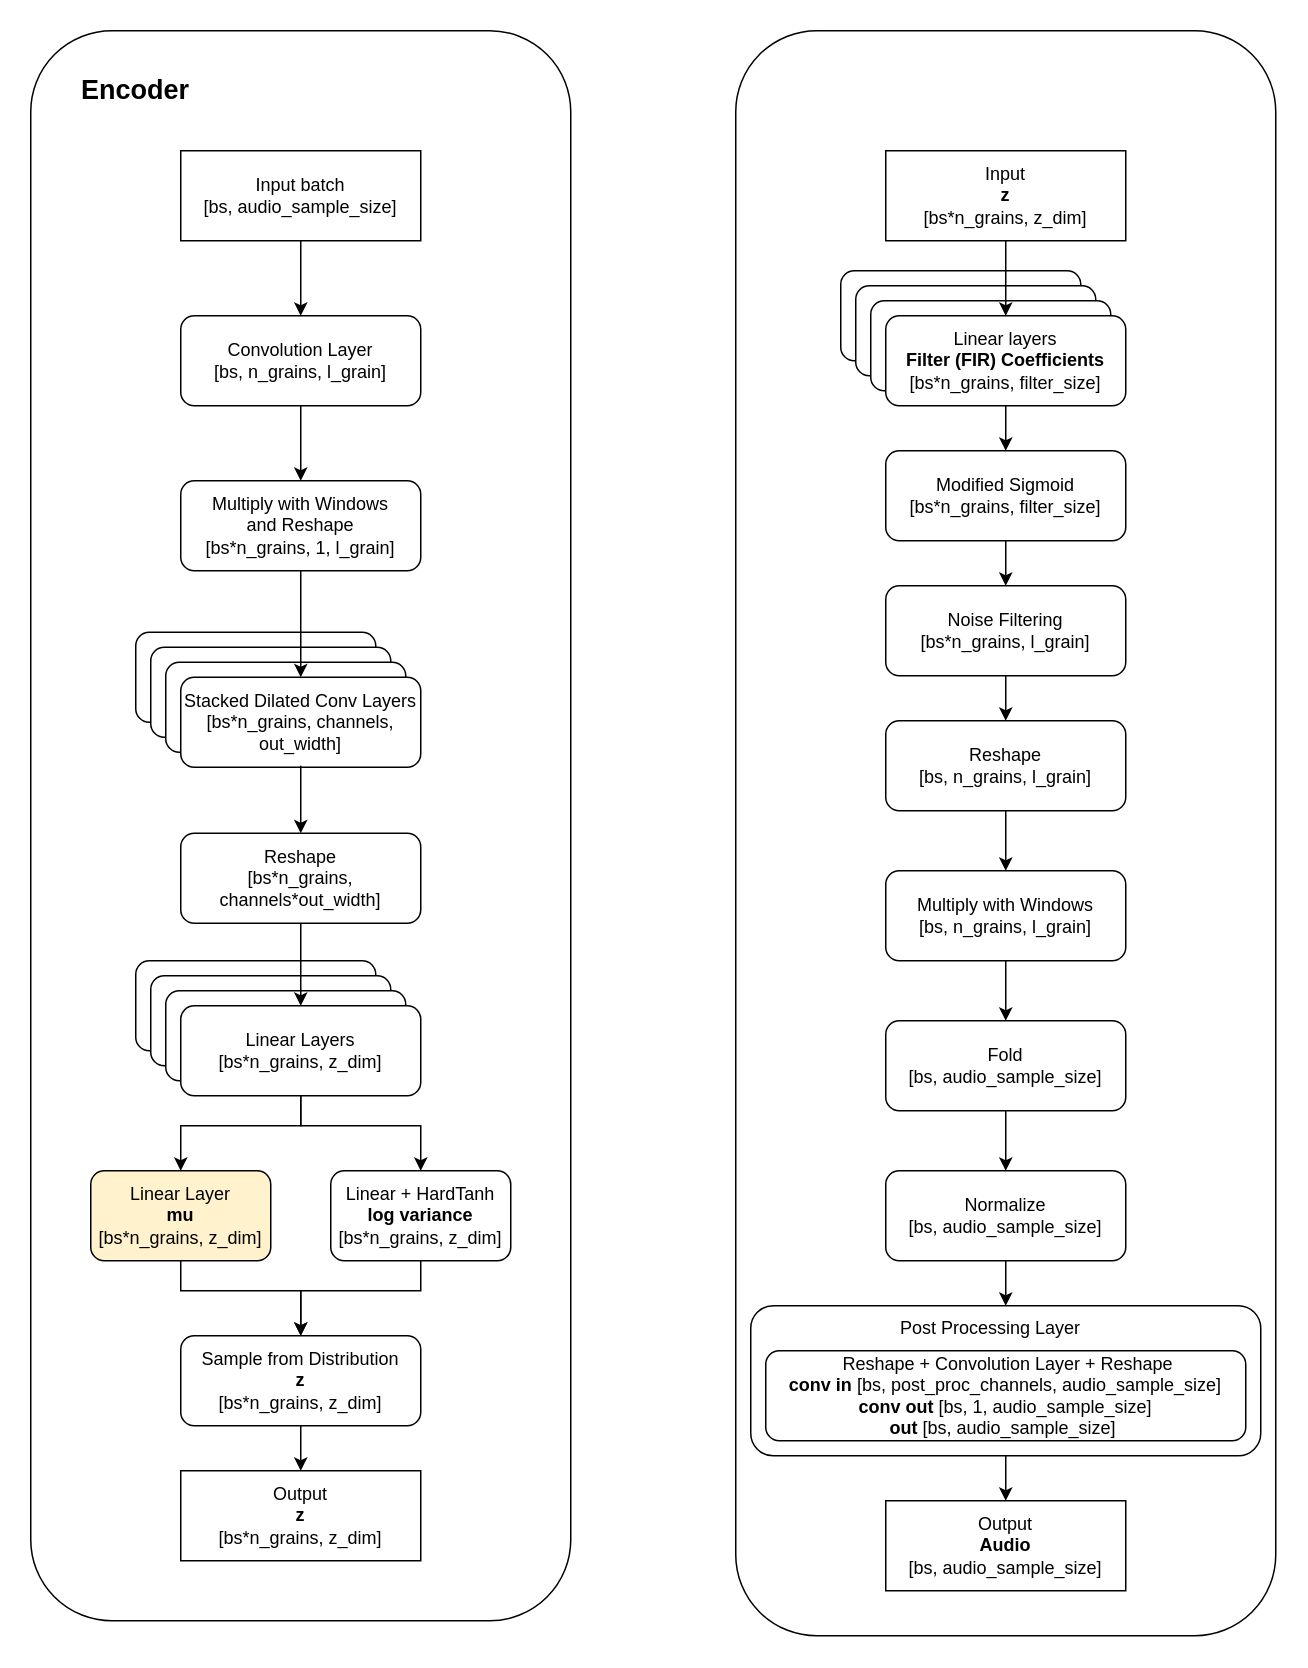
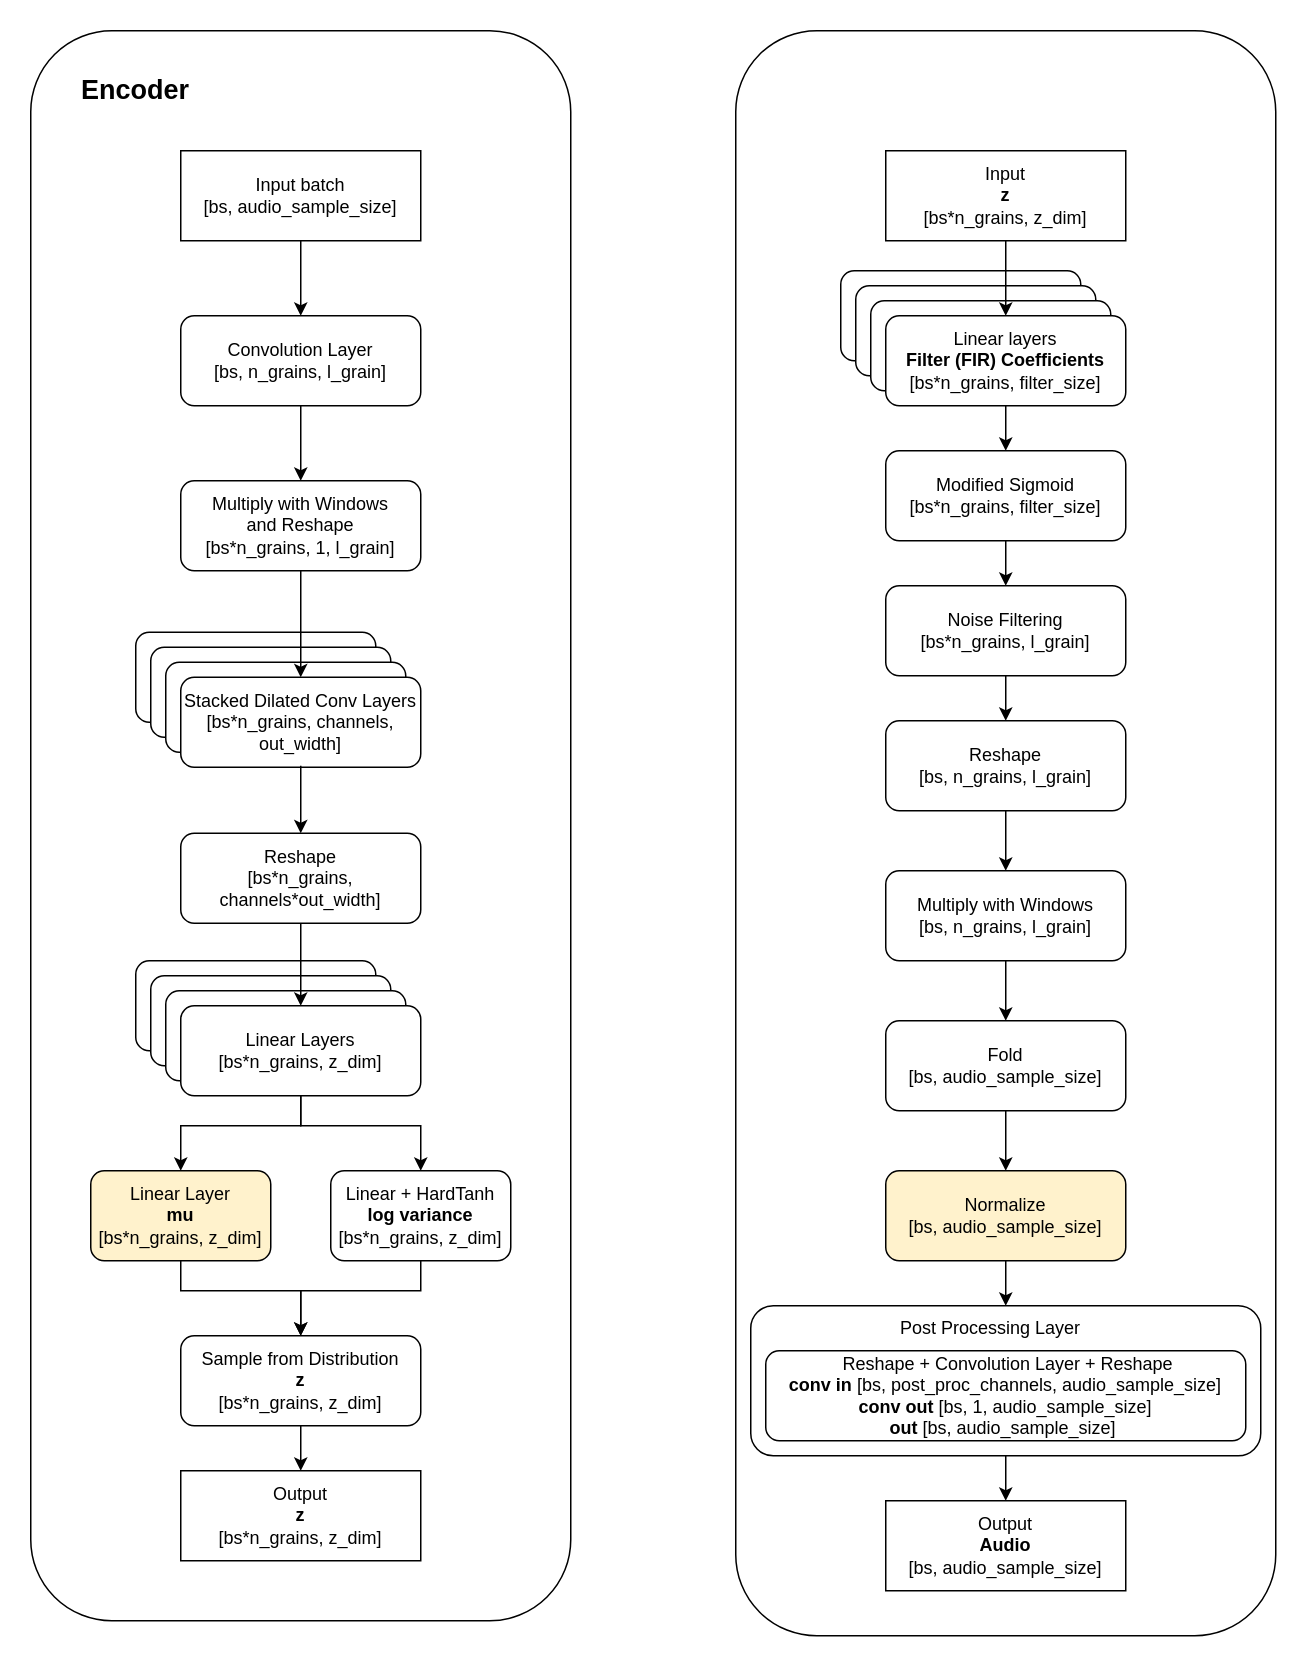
node "Normalize [bs, audio_sample_size]": fillcolor #ffffff -> #fff2cc
